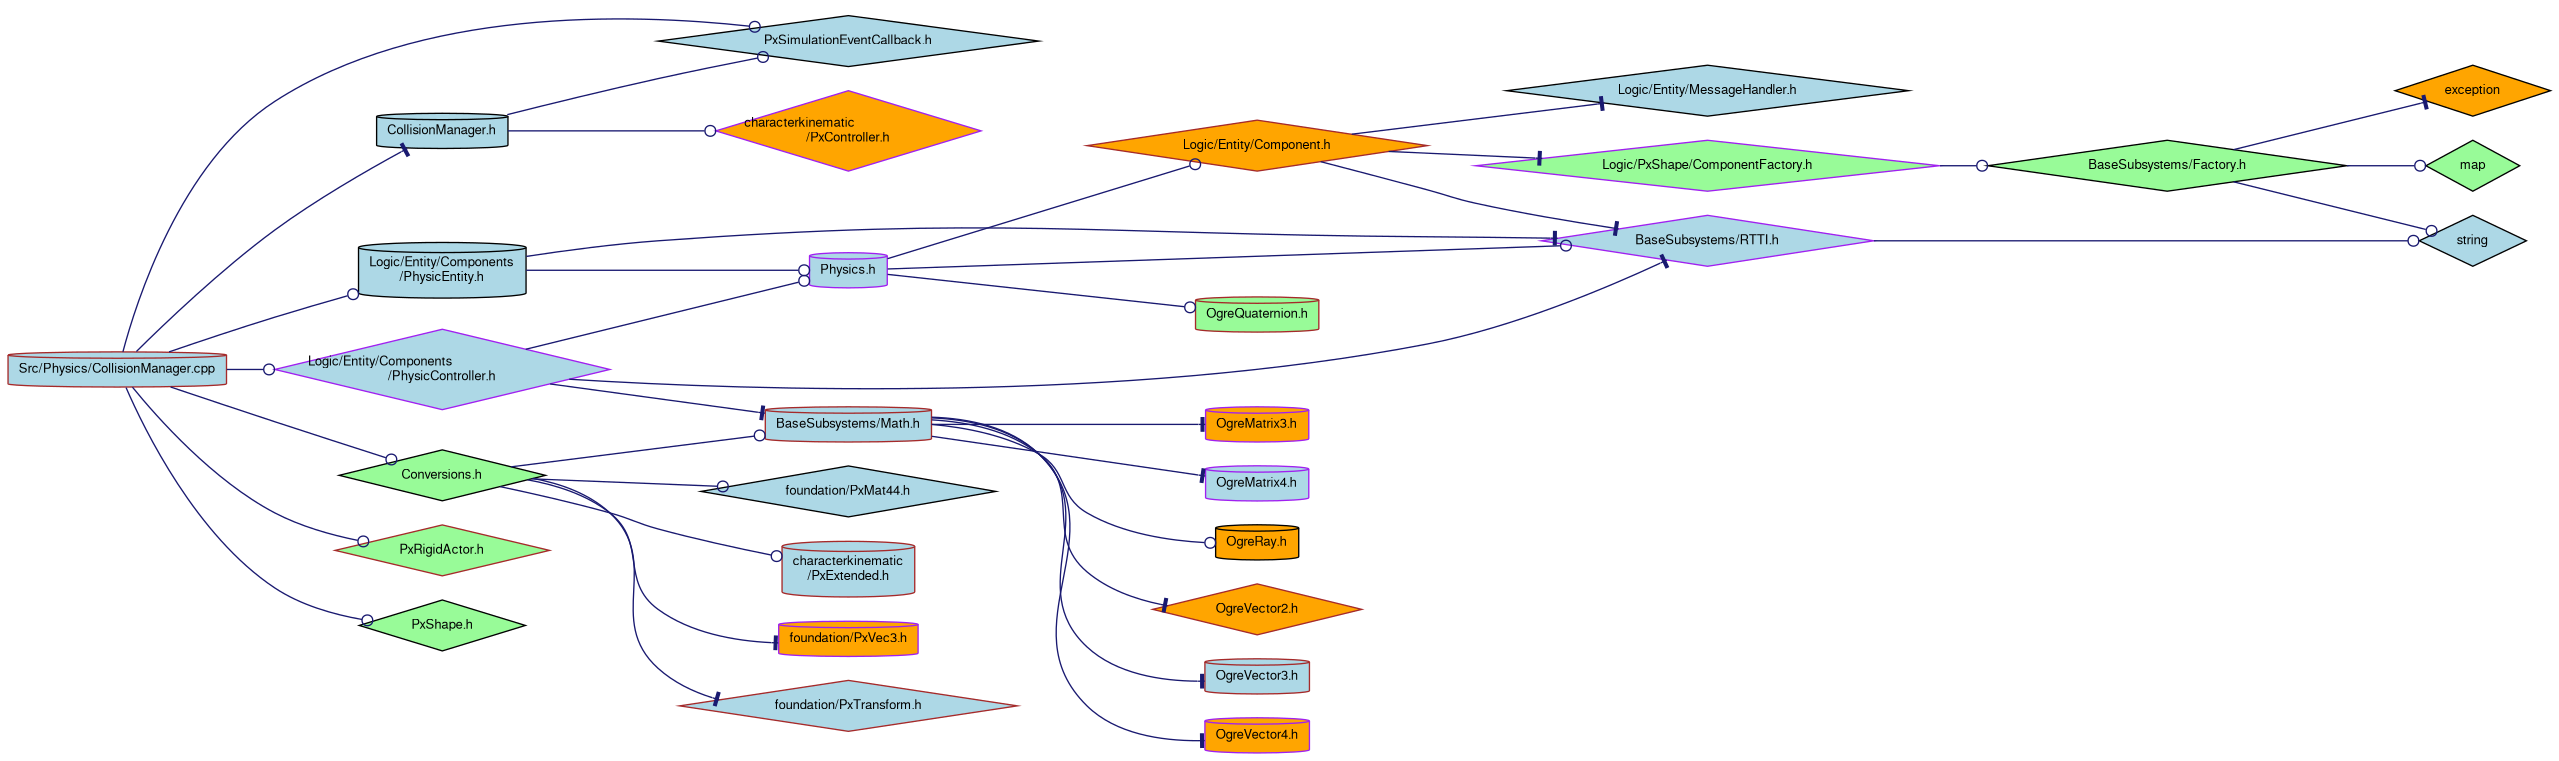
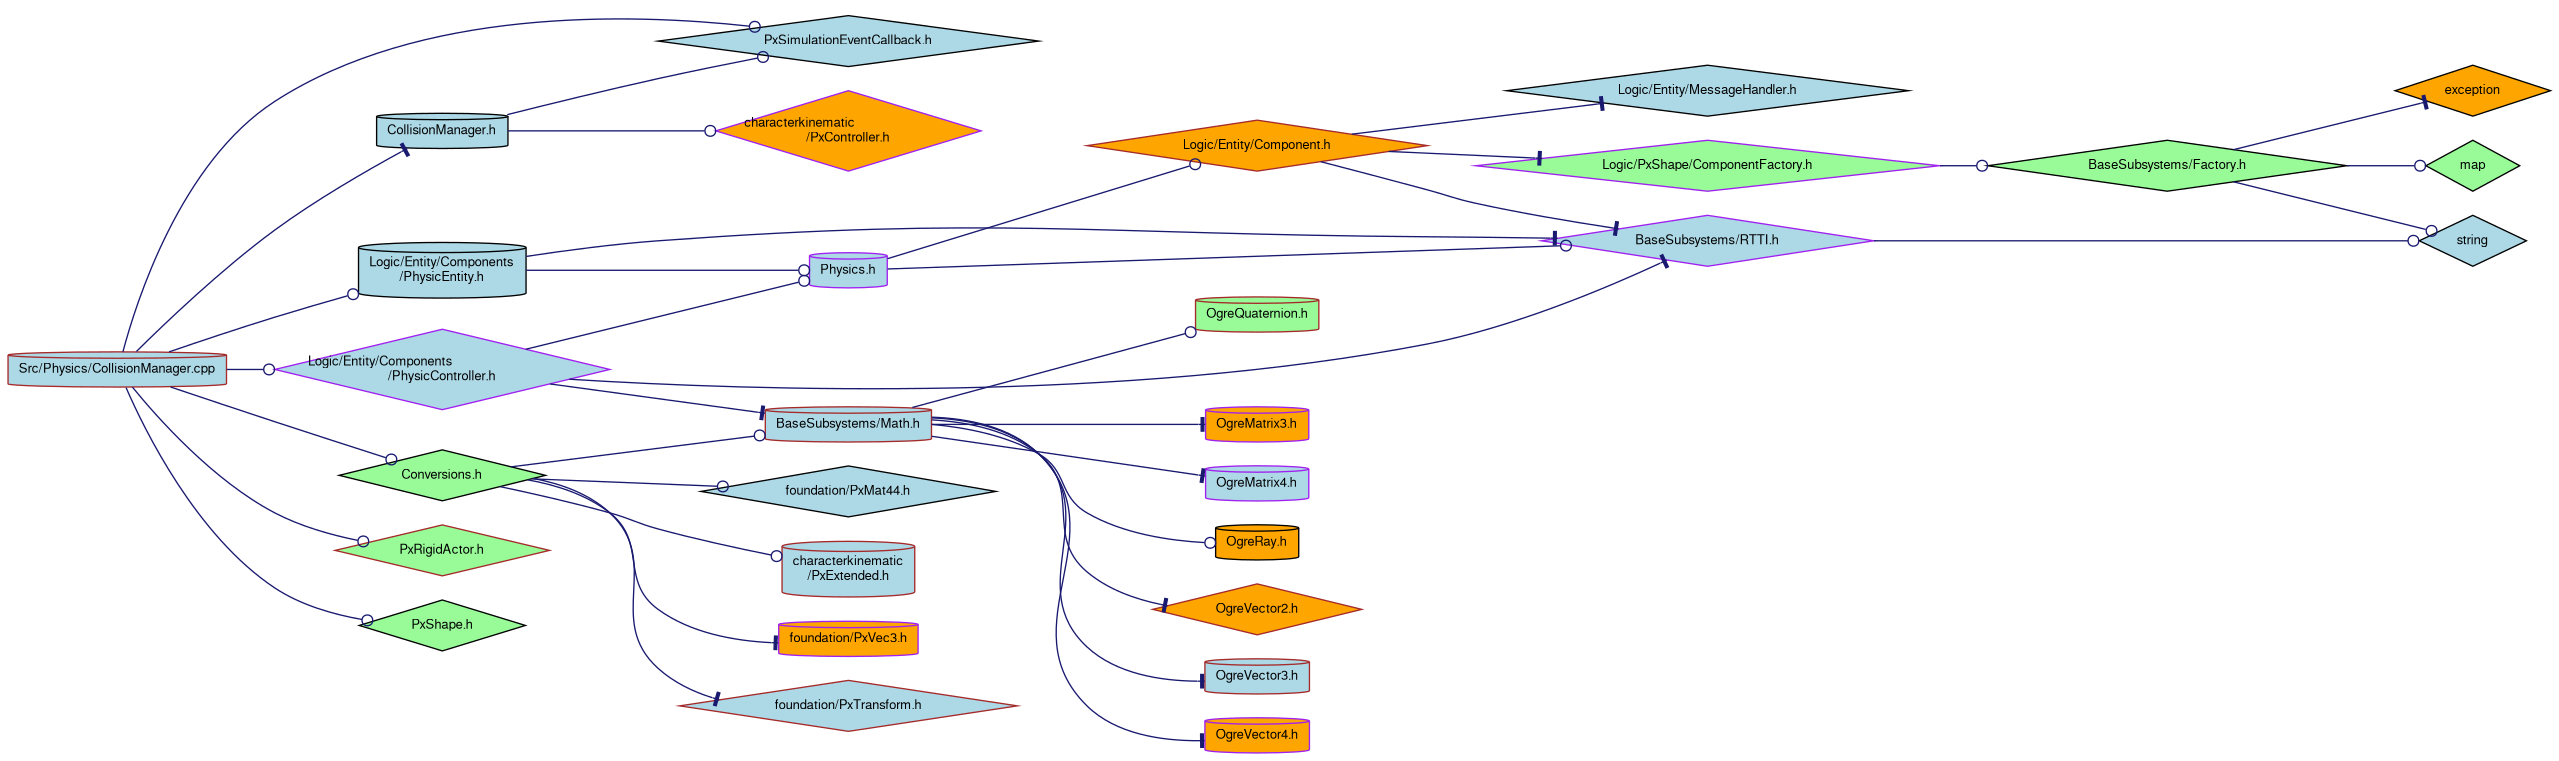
edge "Physics.h" -> "OgreQuaternion.h": now "BaseSubsystems/Math.h" -> "OgreQuaternion.h"
